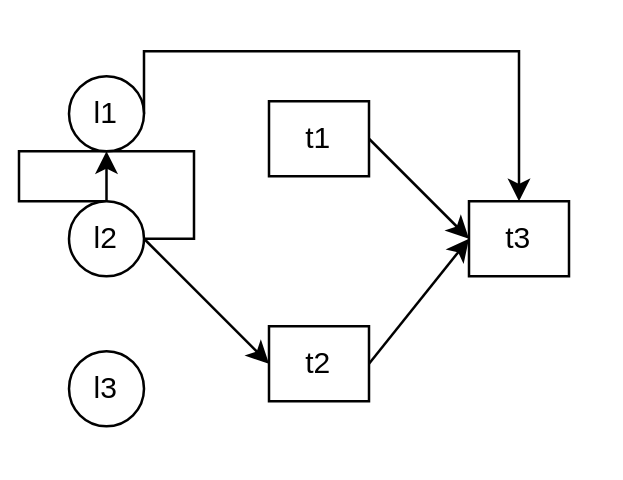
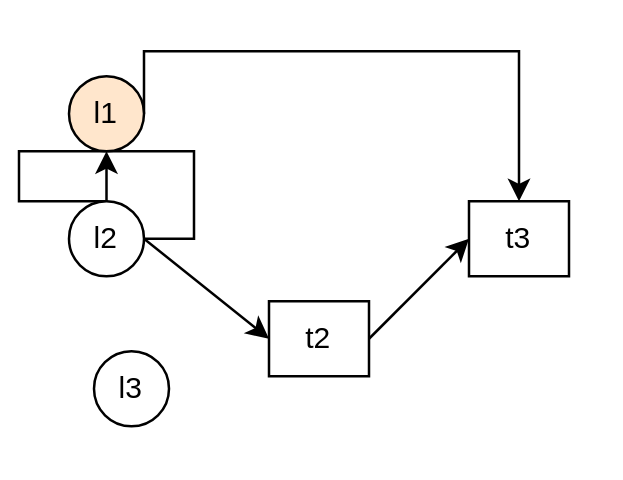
node "l1": fillcolor #ffffff -> #ffe6cc
node "t1": removed
edge "t1" -> "t3": removed
node "t2": moved (319, 364) -> (319, 339)
node "l3": moved (106, 389) -> (131, 389)
